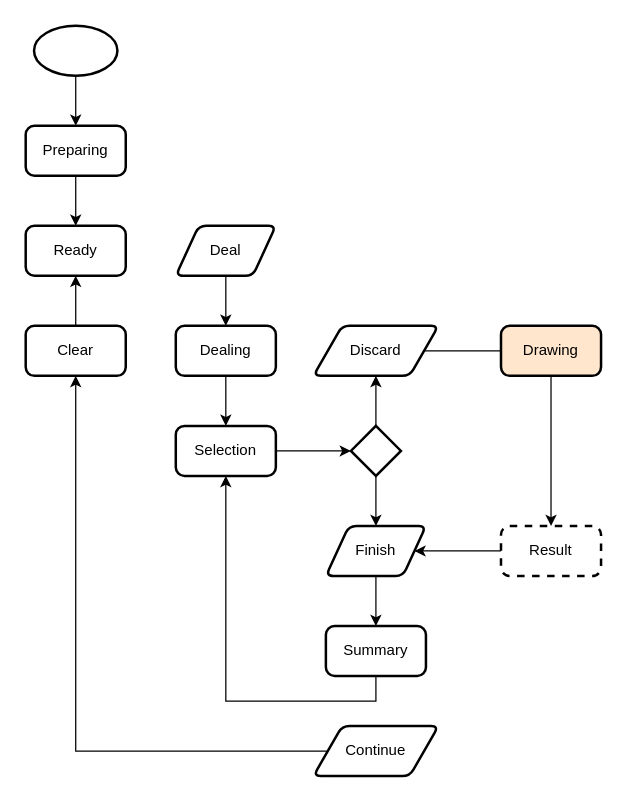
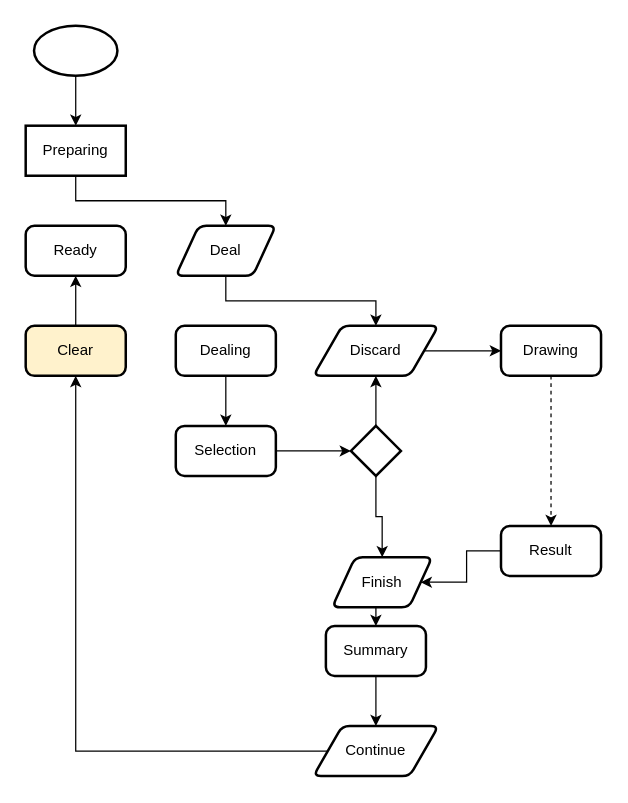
node "Preparing": shape rounded rectangle -> rectangle
edge "Preparing" -> "Ready": now "Preparing" -> "Deal"
edge "Deal" -> "Dealing": now "Deal" -> "Discard"
node "Clear": fillcolor #ffffff -> #fff2cc
edge "Discard" -- "Drawing": arrowhead none -> classic
node "Drawing": fillcolor #ffe6cc -> #ffffff
edge "Drawing" -> "Result": style solid -> dashed
node "Finish": moved (376, 551) -> (382, 582)
node "Result": style dashed -> solid
edge "Summary" -> "Selection": now "Summary" -> "Continue"
